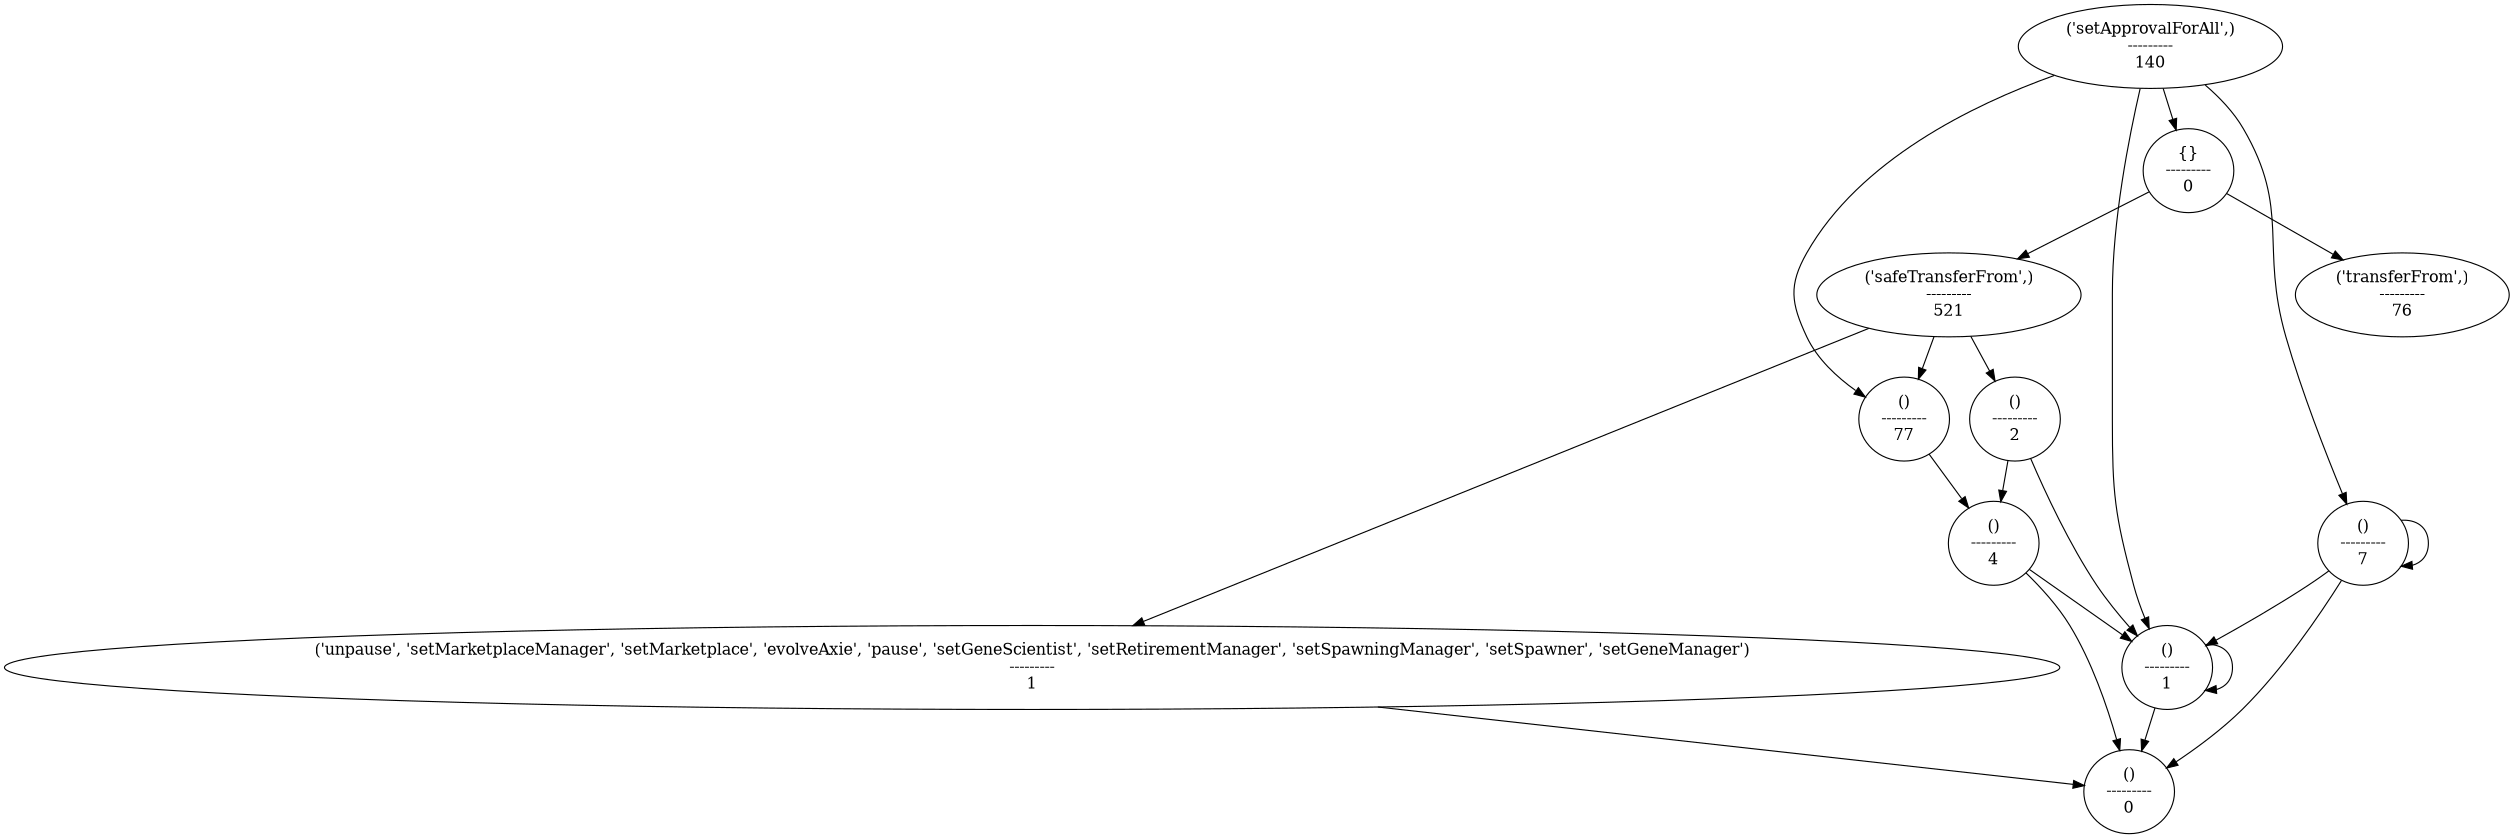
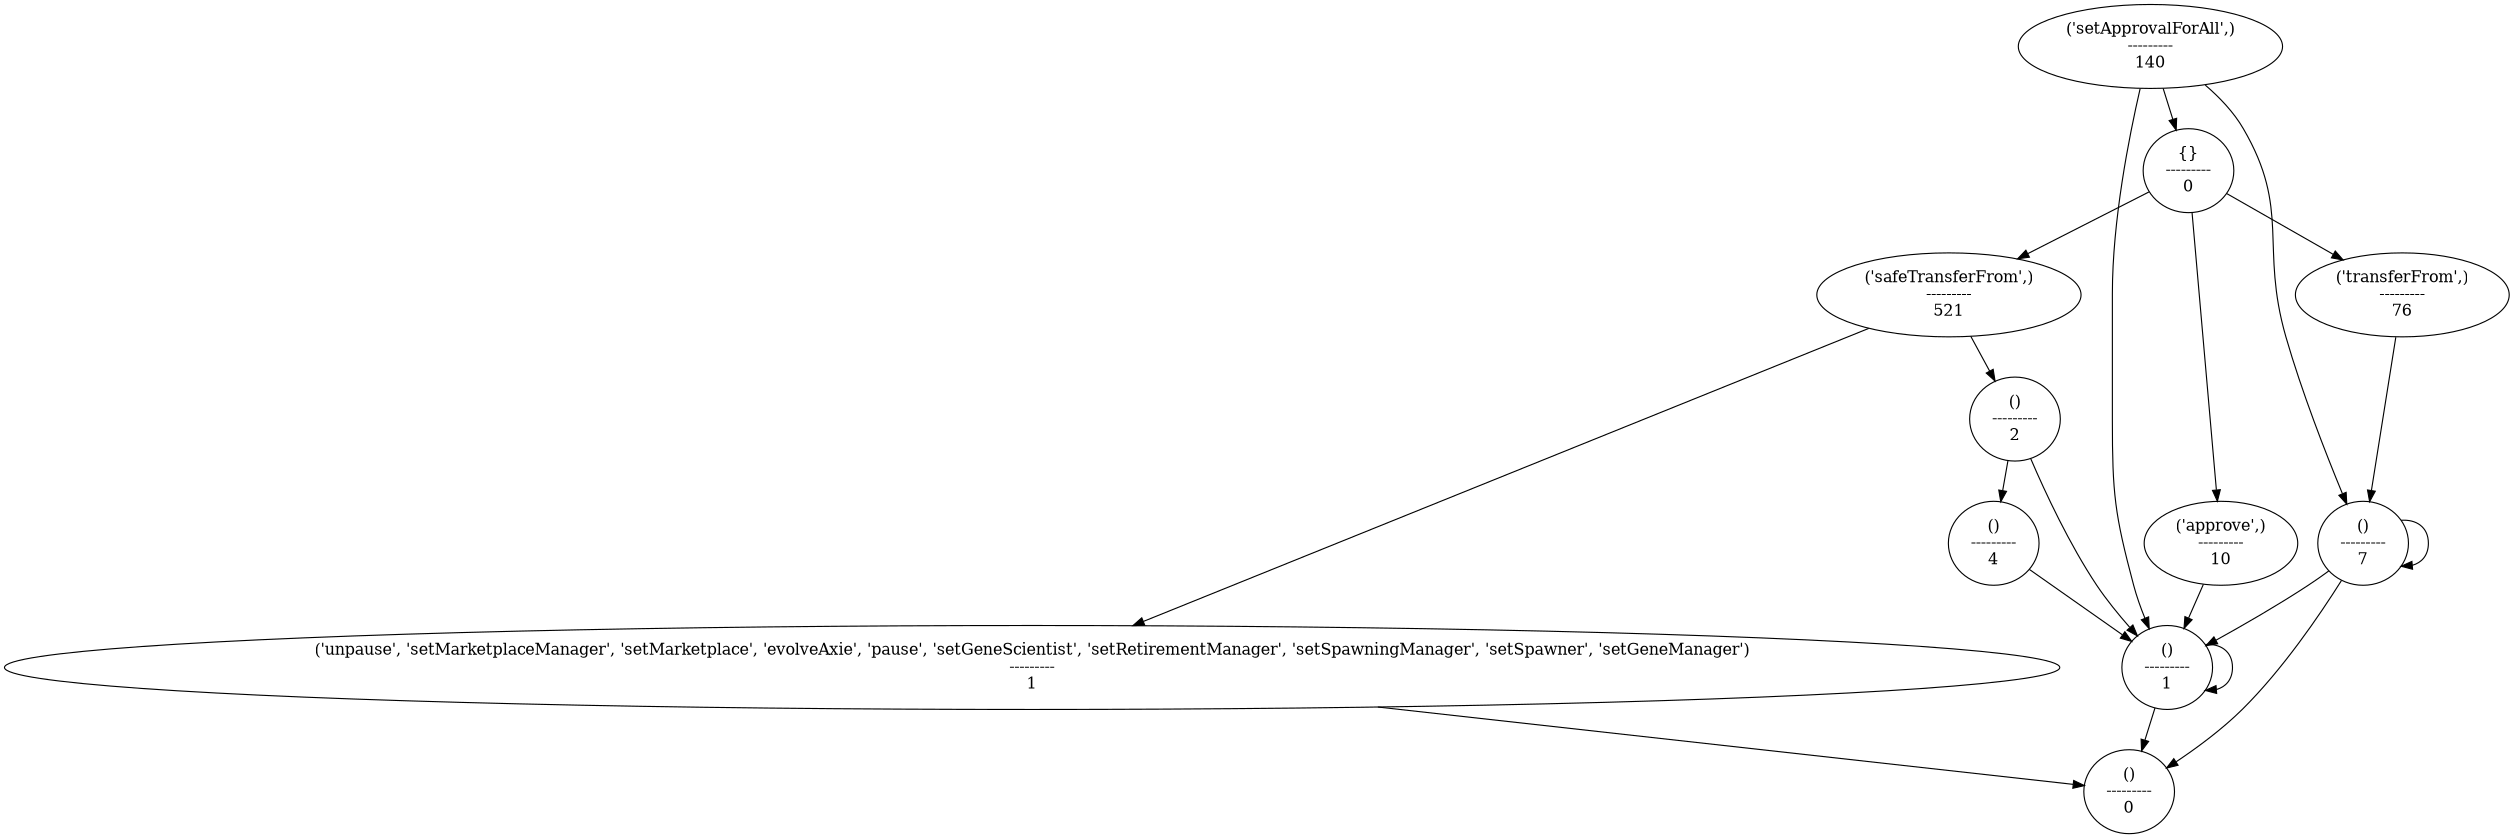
edge "('transferFrom',) --------- 76" -> "() --------- 7": added
node "() --------- 77": removed
node "('approve',) --------- 10": added
edge "() --------- 4" -> "() --------- 0": removed
